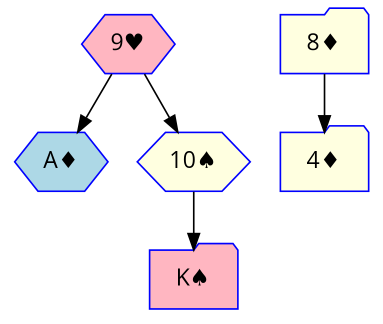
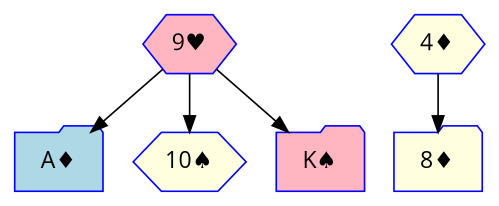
edge "8♦" -> "4♦": reversed
node "A♦": shape hexagon -> folder
node "4♦": shape folder -> hexagon
edge "10♠" -> "K♠": now "9♥" -> "K♠"
